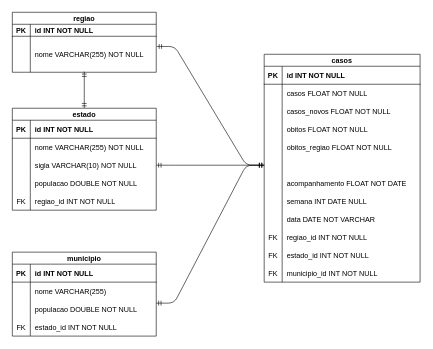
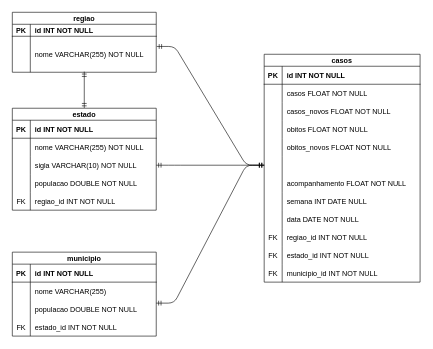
node "obitos_regiao FLOAT NOT NULL": label "obitos_regiao FLOAT NOT NULL" -> "obitos_novos FLOAT NOT NULL"
node "acompanhamento FLOAT NOT DATE": label "acompanhamento FLOAT NOT DATE" -> "acompanhamento FLOAT NOT NULL"
node "data DATE NOT VARCHAR": label "data DATE NOT VARCHAR" -> "data DATE NOT NULL"
